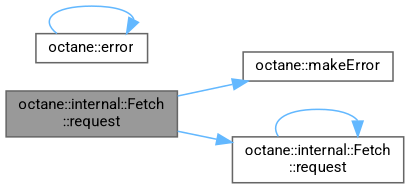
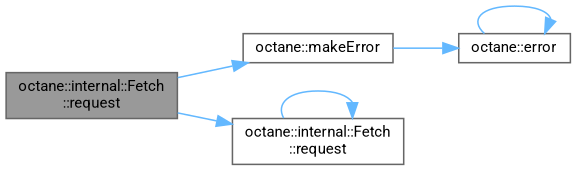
edge "octane::makeError" -> "octane::error": added
